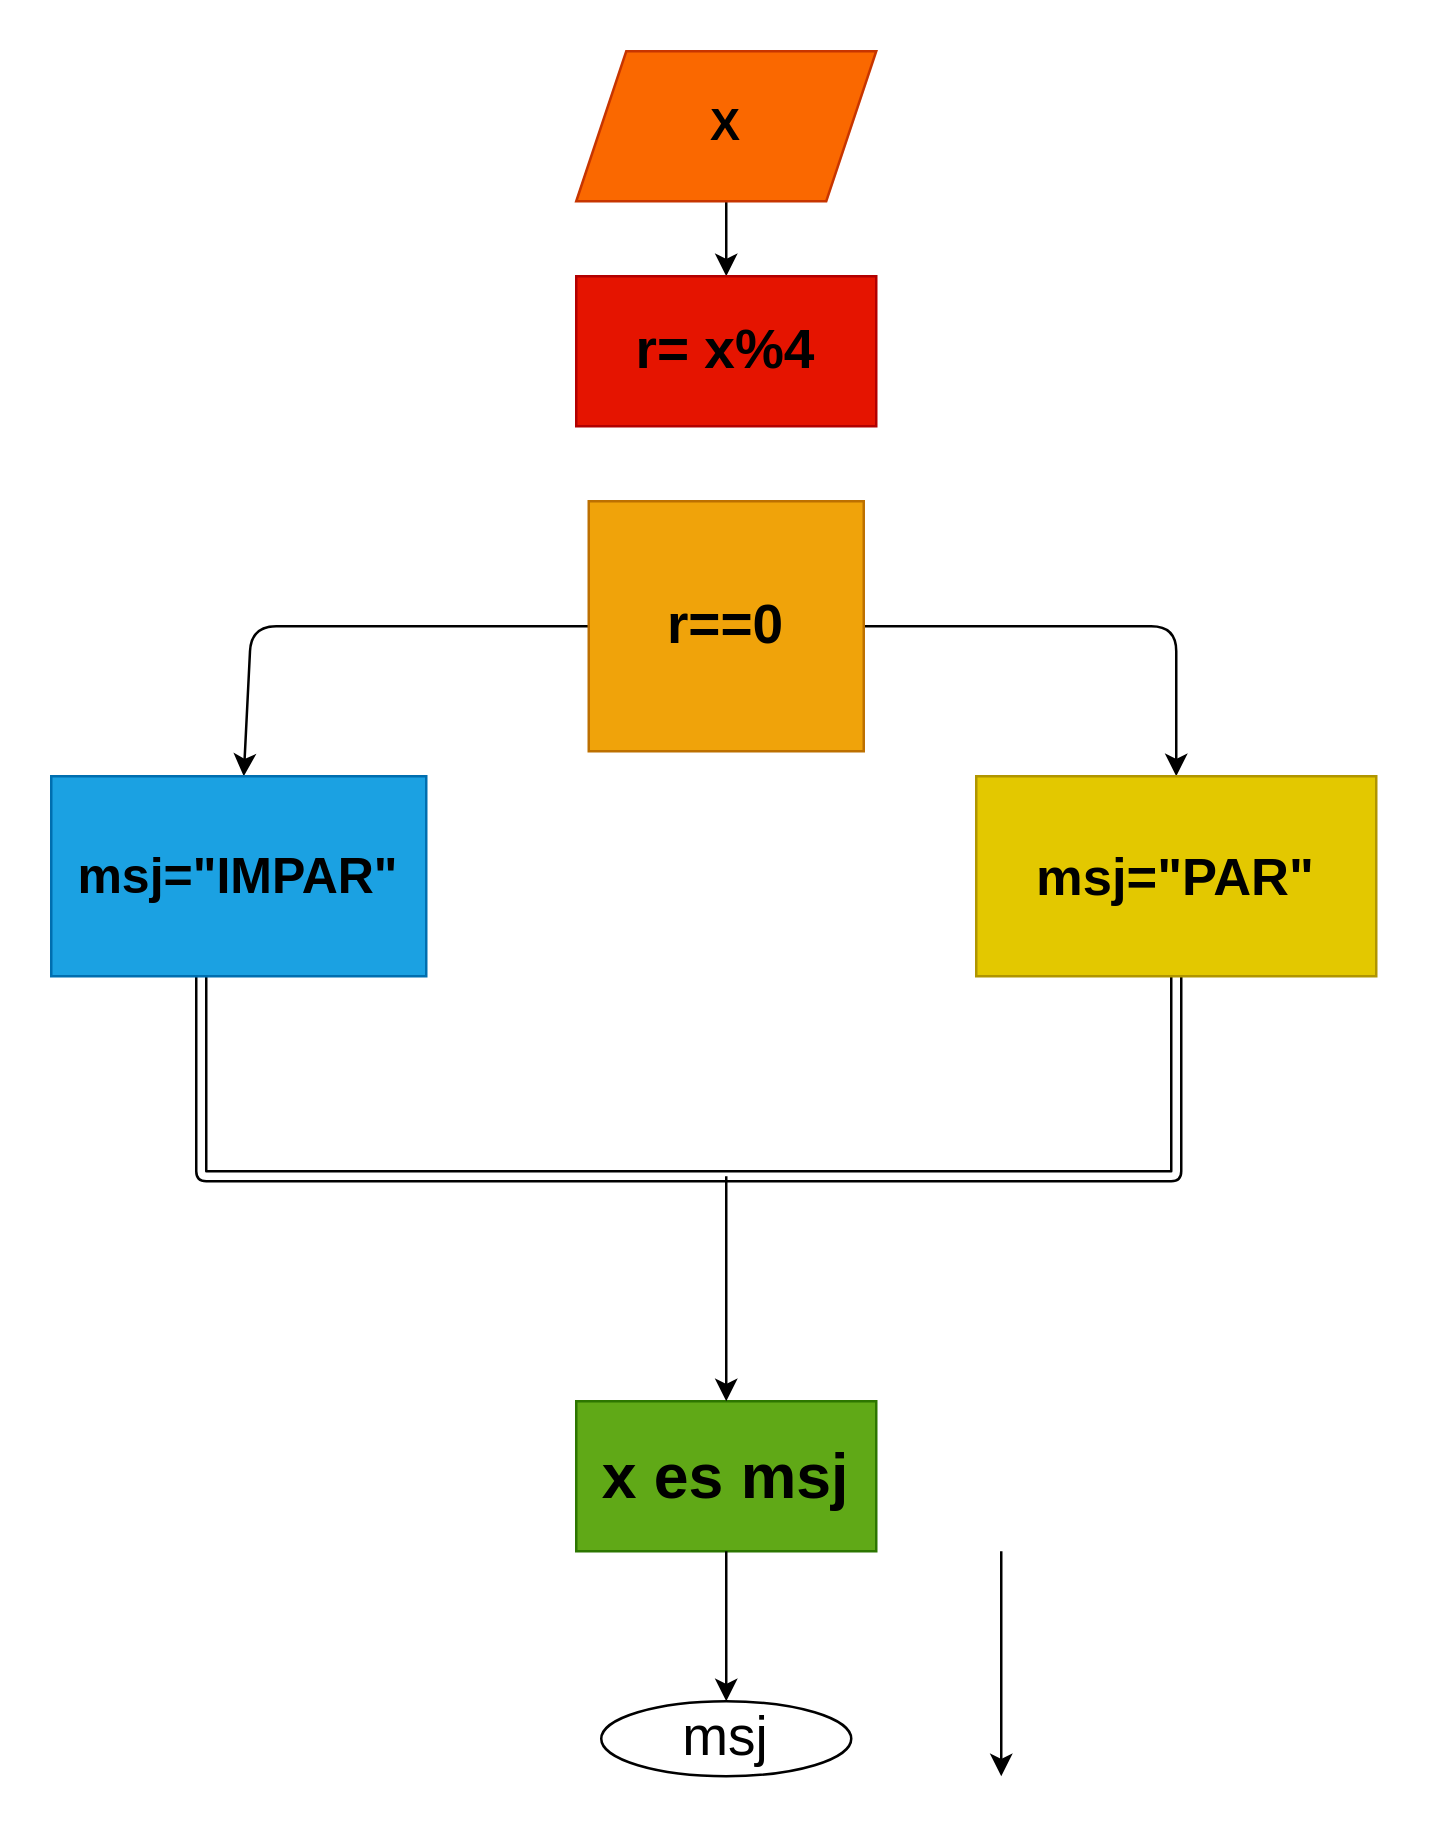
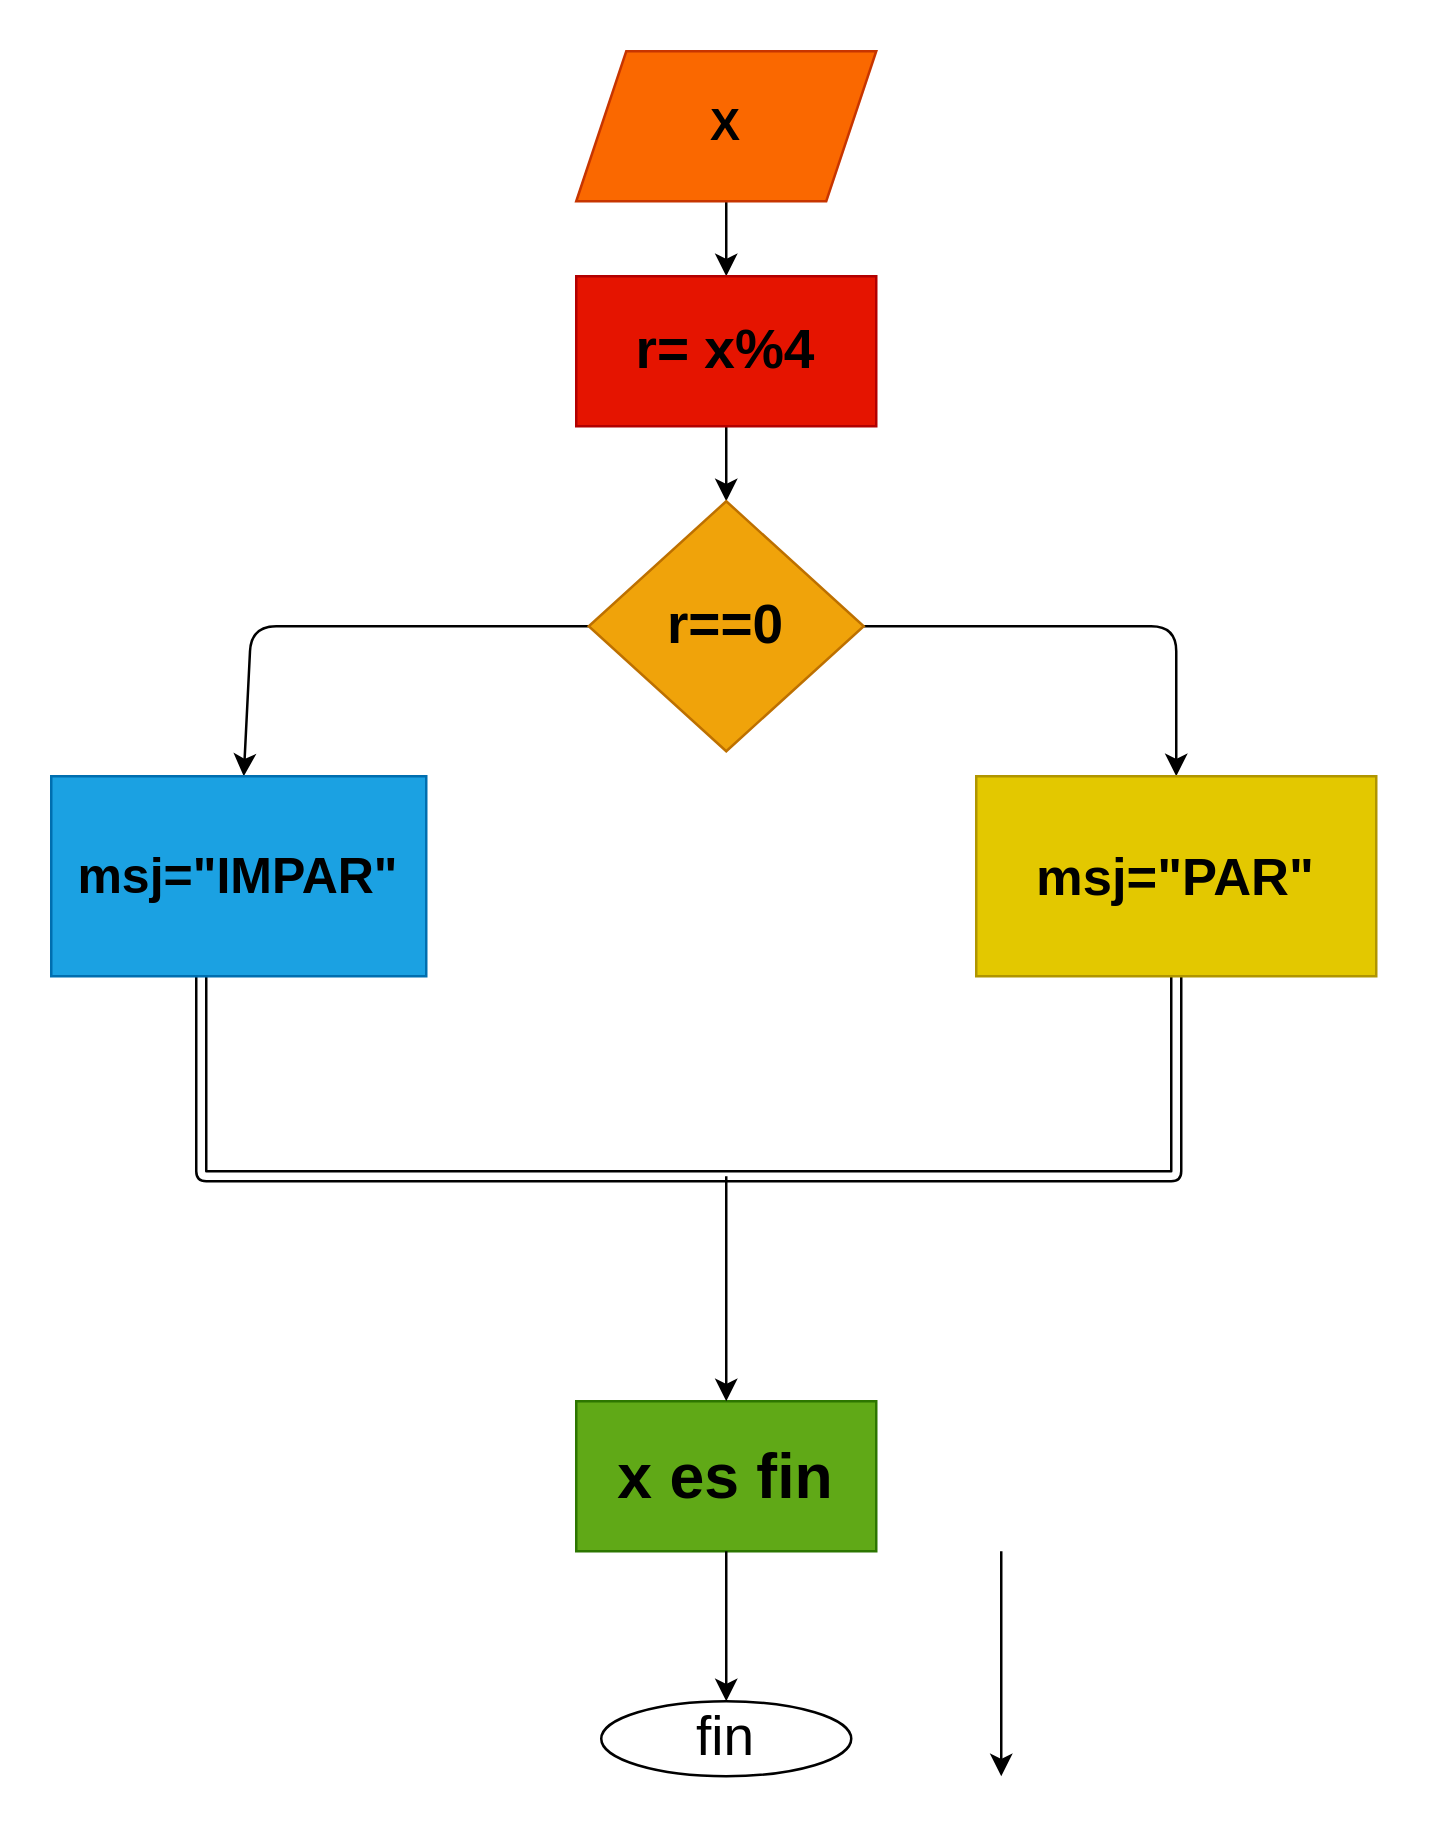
edge "r= x%4" -> "r==0": added
node "r==0": shape rectangle -> diamond
node "x es msj": label "x es msj" -> "x es fin"
node "msj": label "msj" -> "fin"
